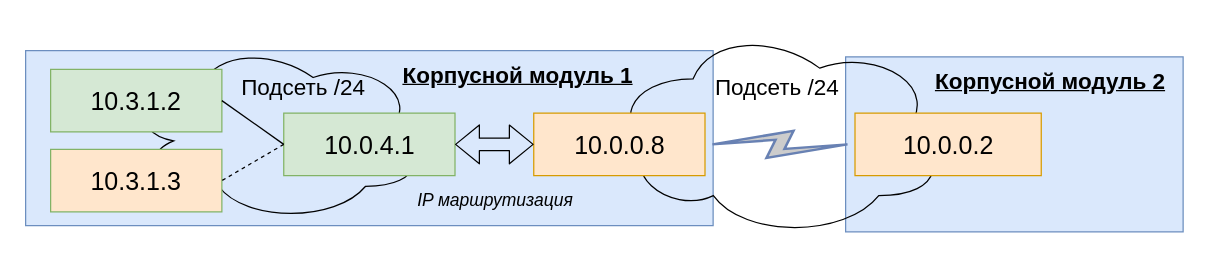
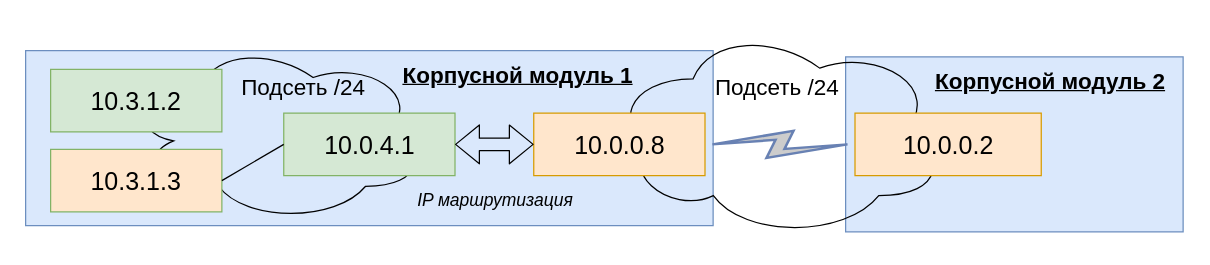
edge "10.3.1.2" -- "10.0.4.1": removed
edge "10.0.4.1" -- "10.3.1.3": style dashed -> solid
